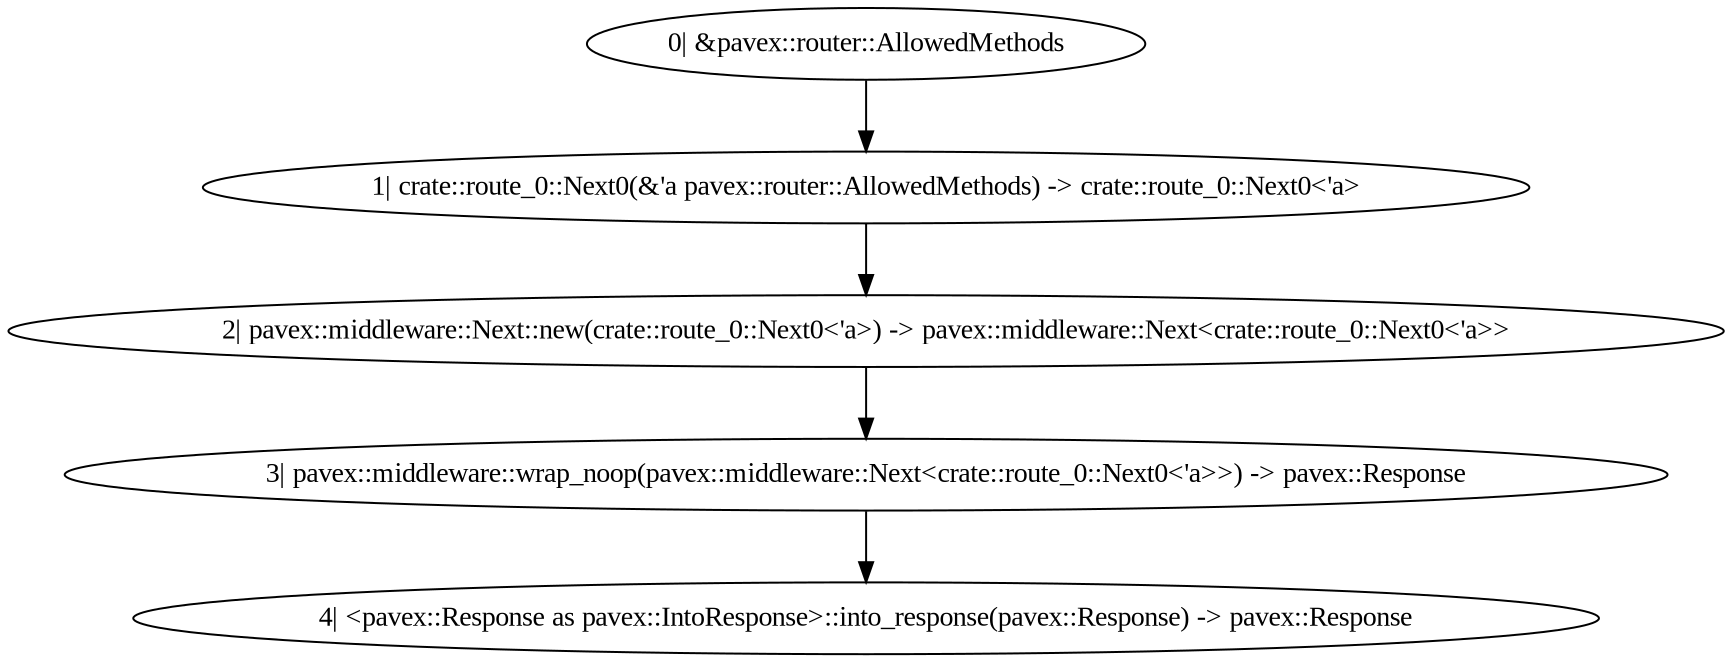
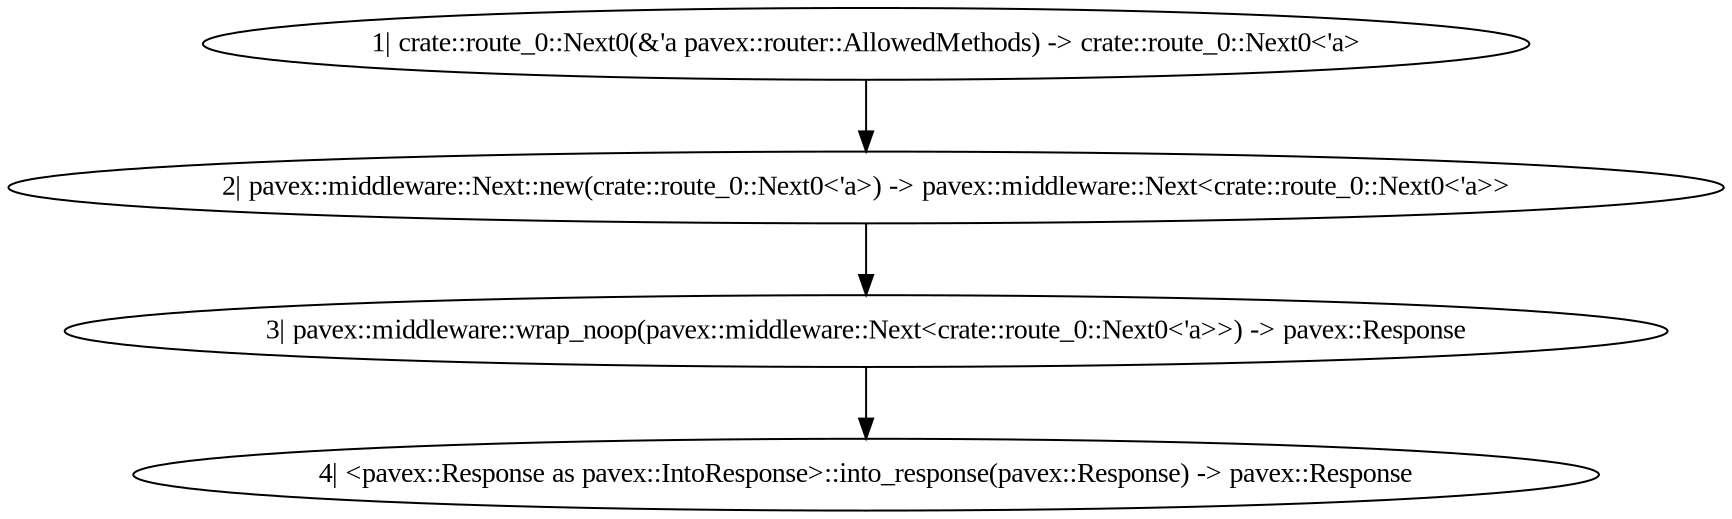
node "0| &pavex::router::AllowedMethods": removed
